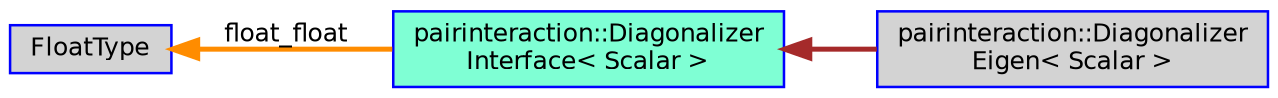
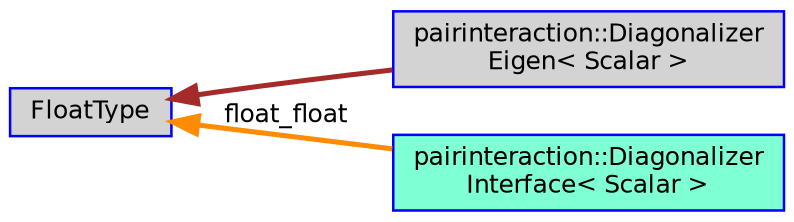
edge "pairinteraction::Diagonalizer Eigen< Scalar >" -> "pairinteraction::Diagonalizer Interface< Scalar >": now "pairinteraction::Diagonalizer Eigen< Scalar >" -> "FloatType"
